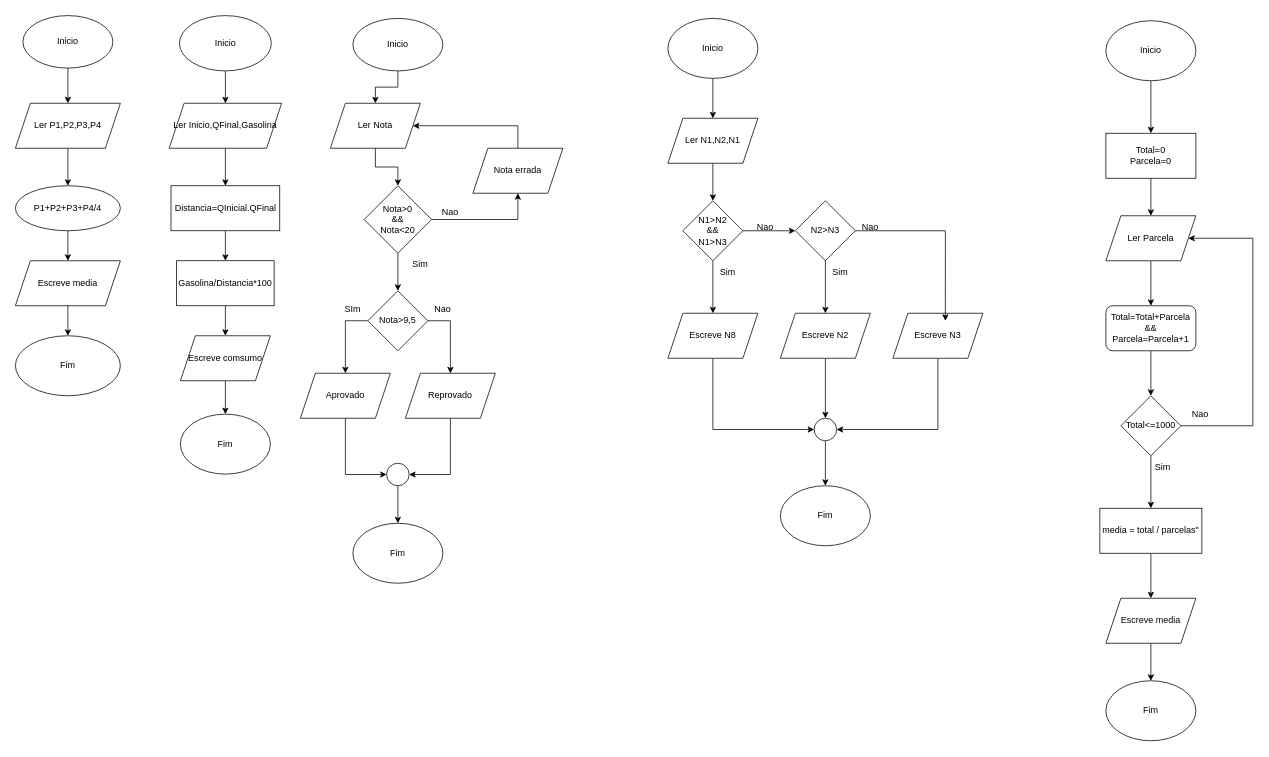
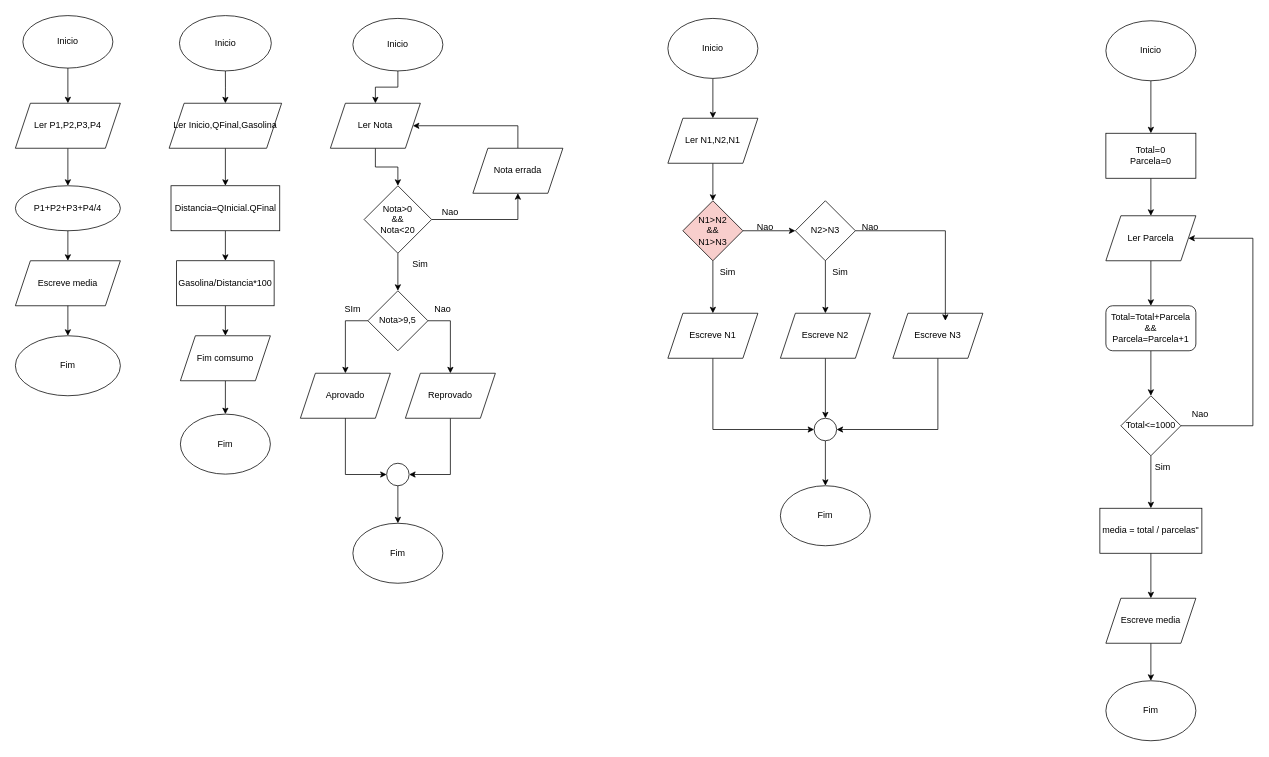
node "N1>N2 && N1>N3": fillcolor #ffffff -> #f8cecc
node "Escreve N8": label "Escreve N8" -> "Escreve N1"
node "Escreve comsumo": label "Escreve comsumo" -> "Fim comsumo"
